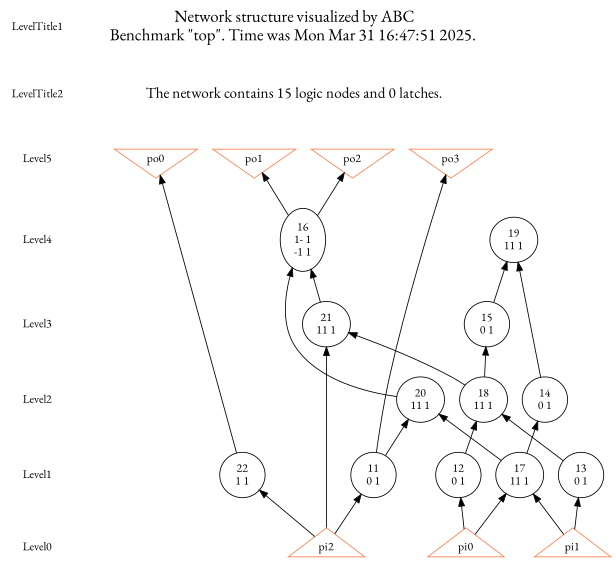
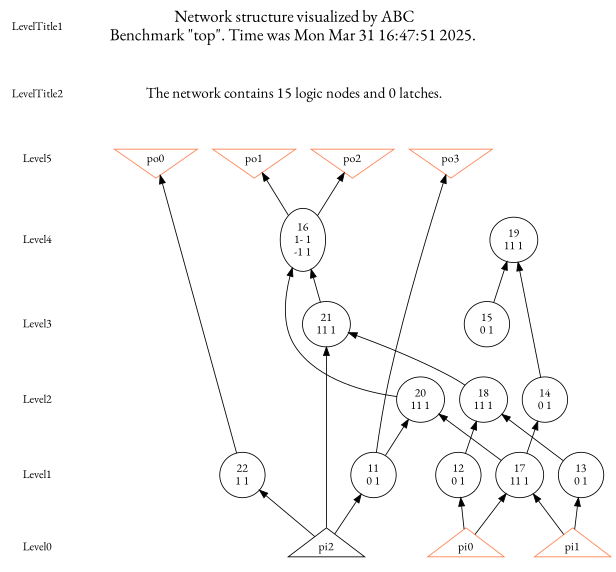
edge "18 11 1" -> "15 0 1": removed
node "pi2": color coral -> black
